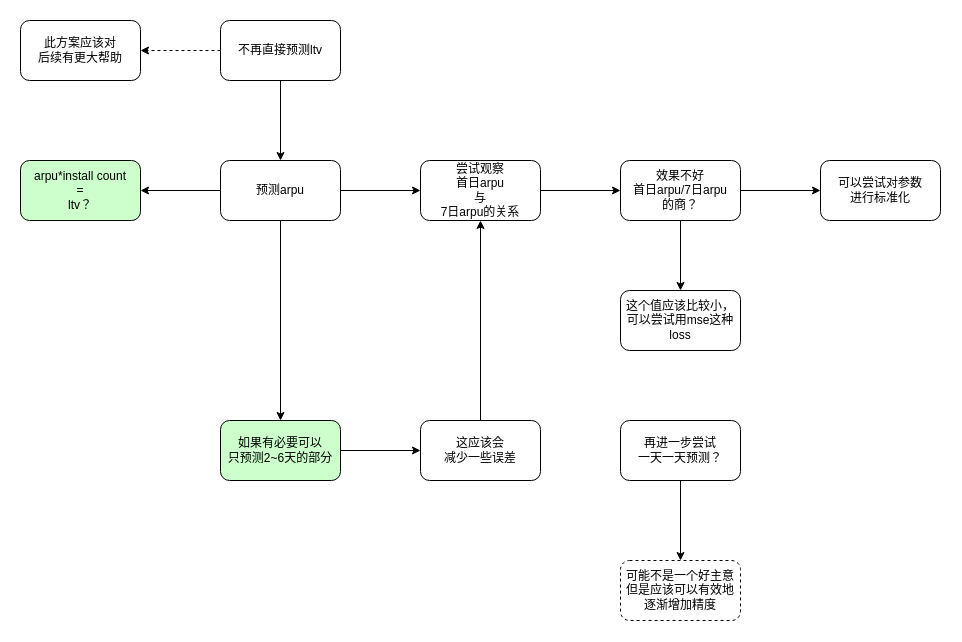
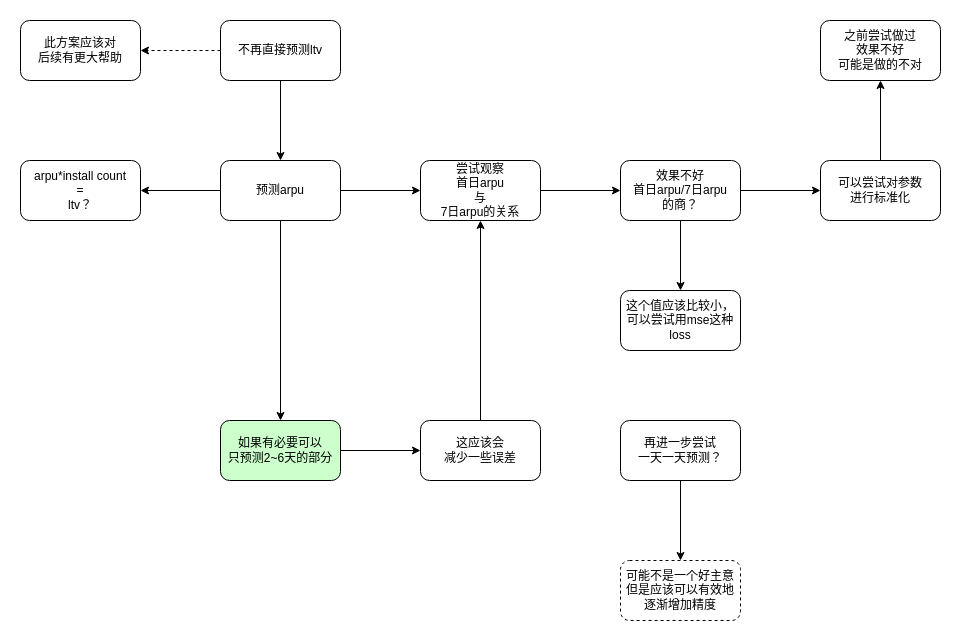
node "之前尝试做过 效果不好 可能是做的不对": added
edge "可以尝试对参数 进行标准化" -> "之前尝试做过 效果不好 可能是做的不对": added
node "arpu*install count = ltv？": fillcolor #ccffcc -> #ffffff
